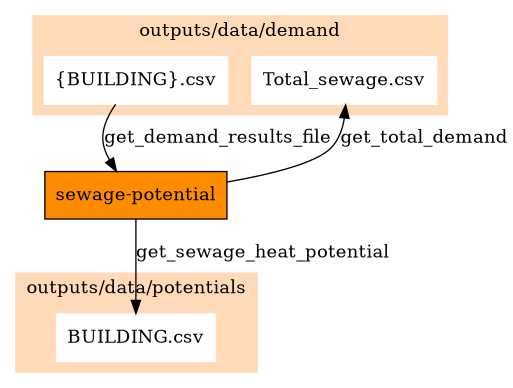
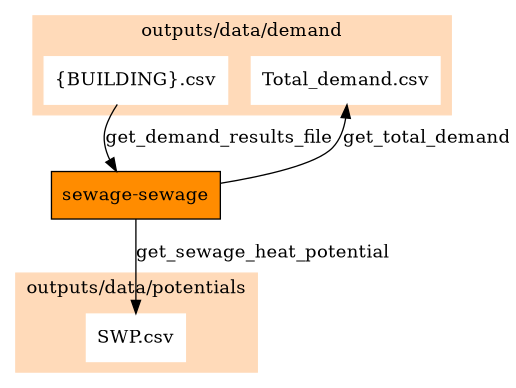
node "Total_sewage.csv": label "Total_sewage.csv" -> "Total_demand.csv"
node "sewage-potential": label "sewage-potential" -> "sewage-sewage"
node "BUILDING.csv": label "BUILDING.csv" -> "SWP.csv"
